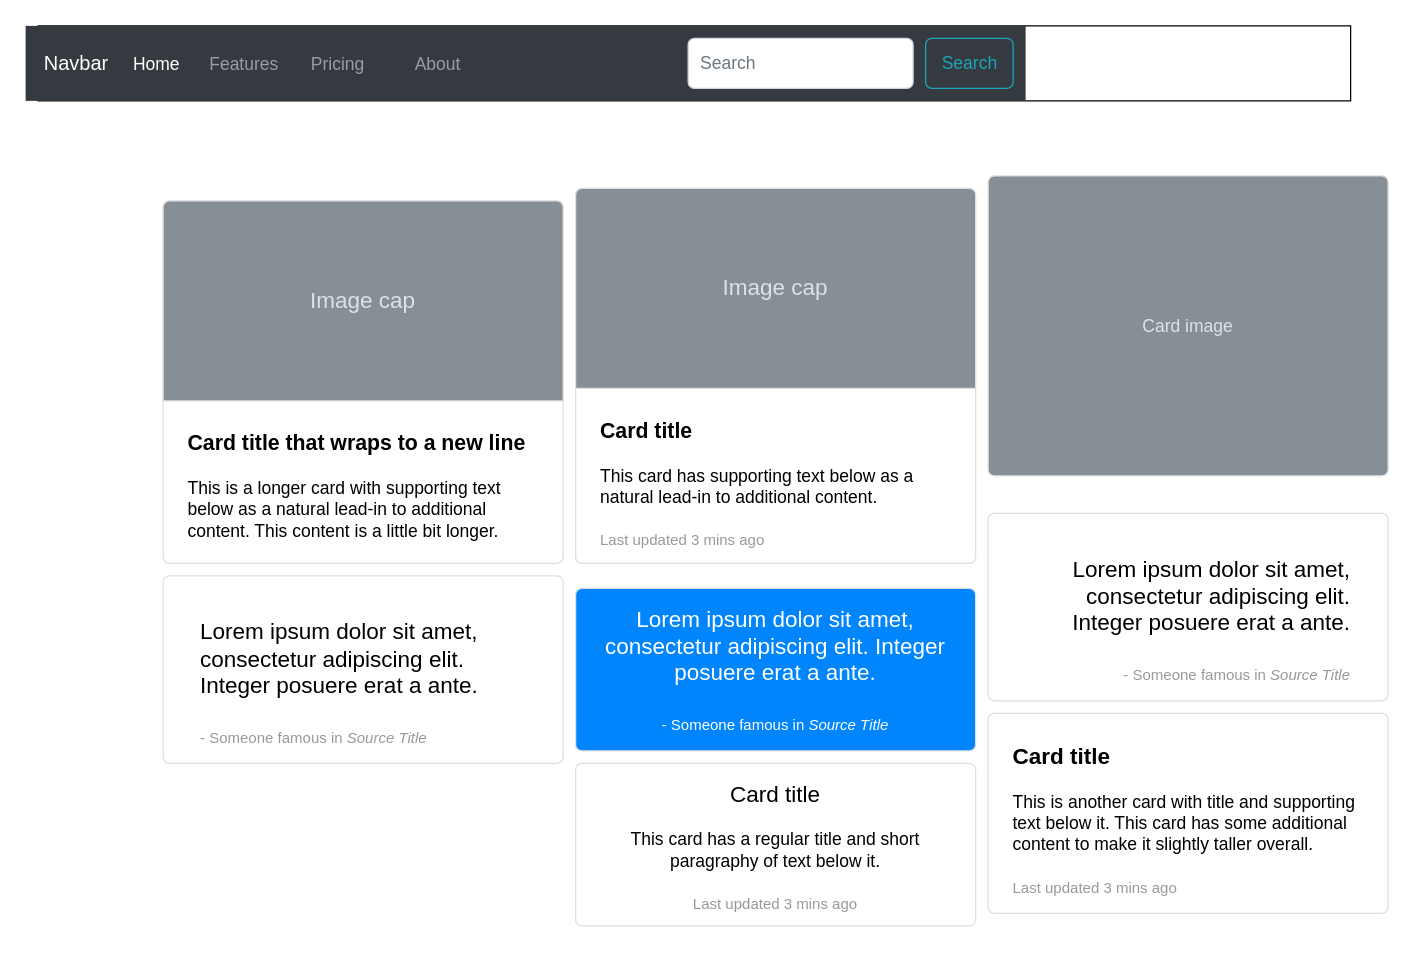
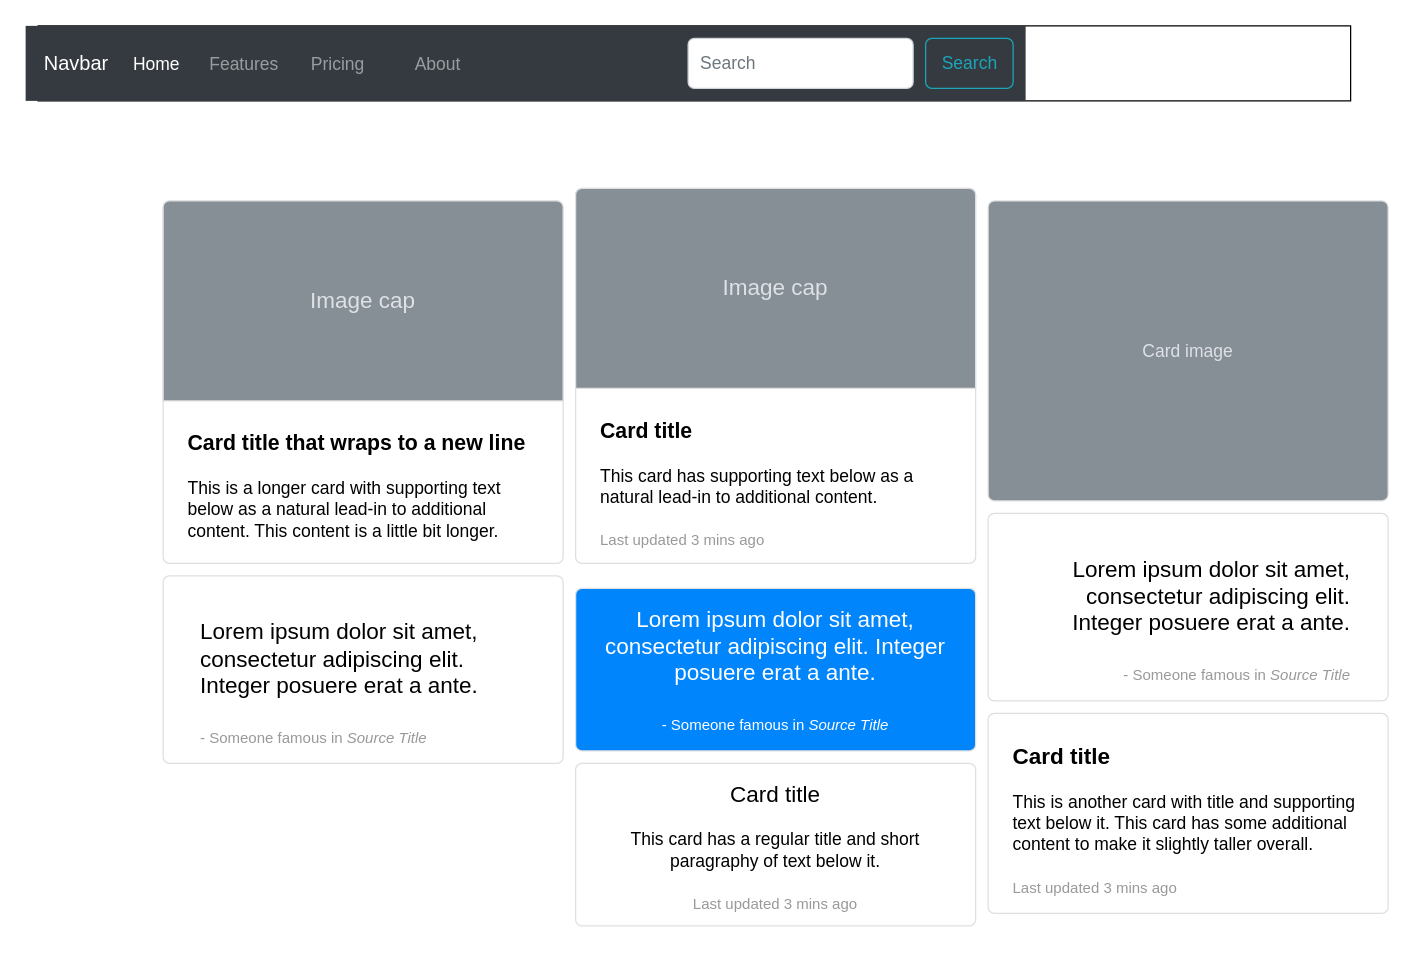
node "Card image": moved (1188, 326) -> (1188, 351)
